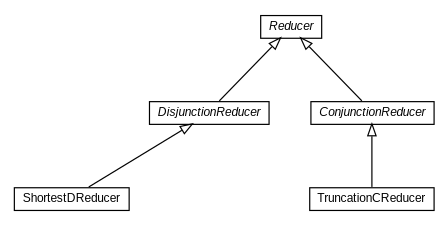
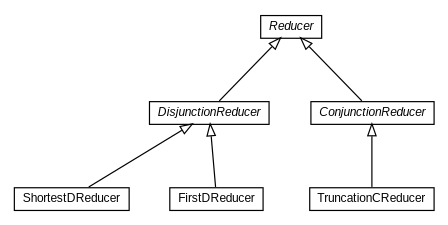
node "FirstDReducer": added
